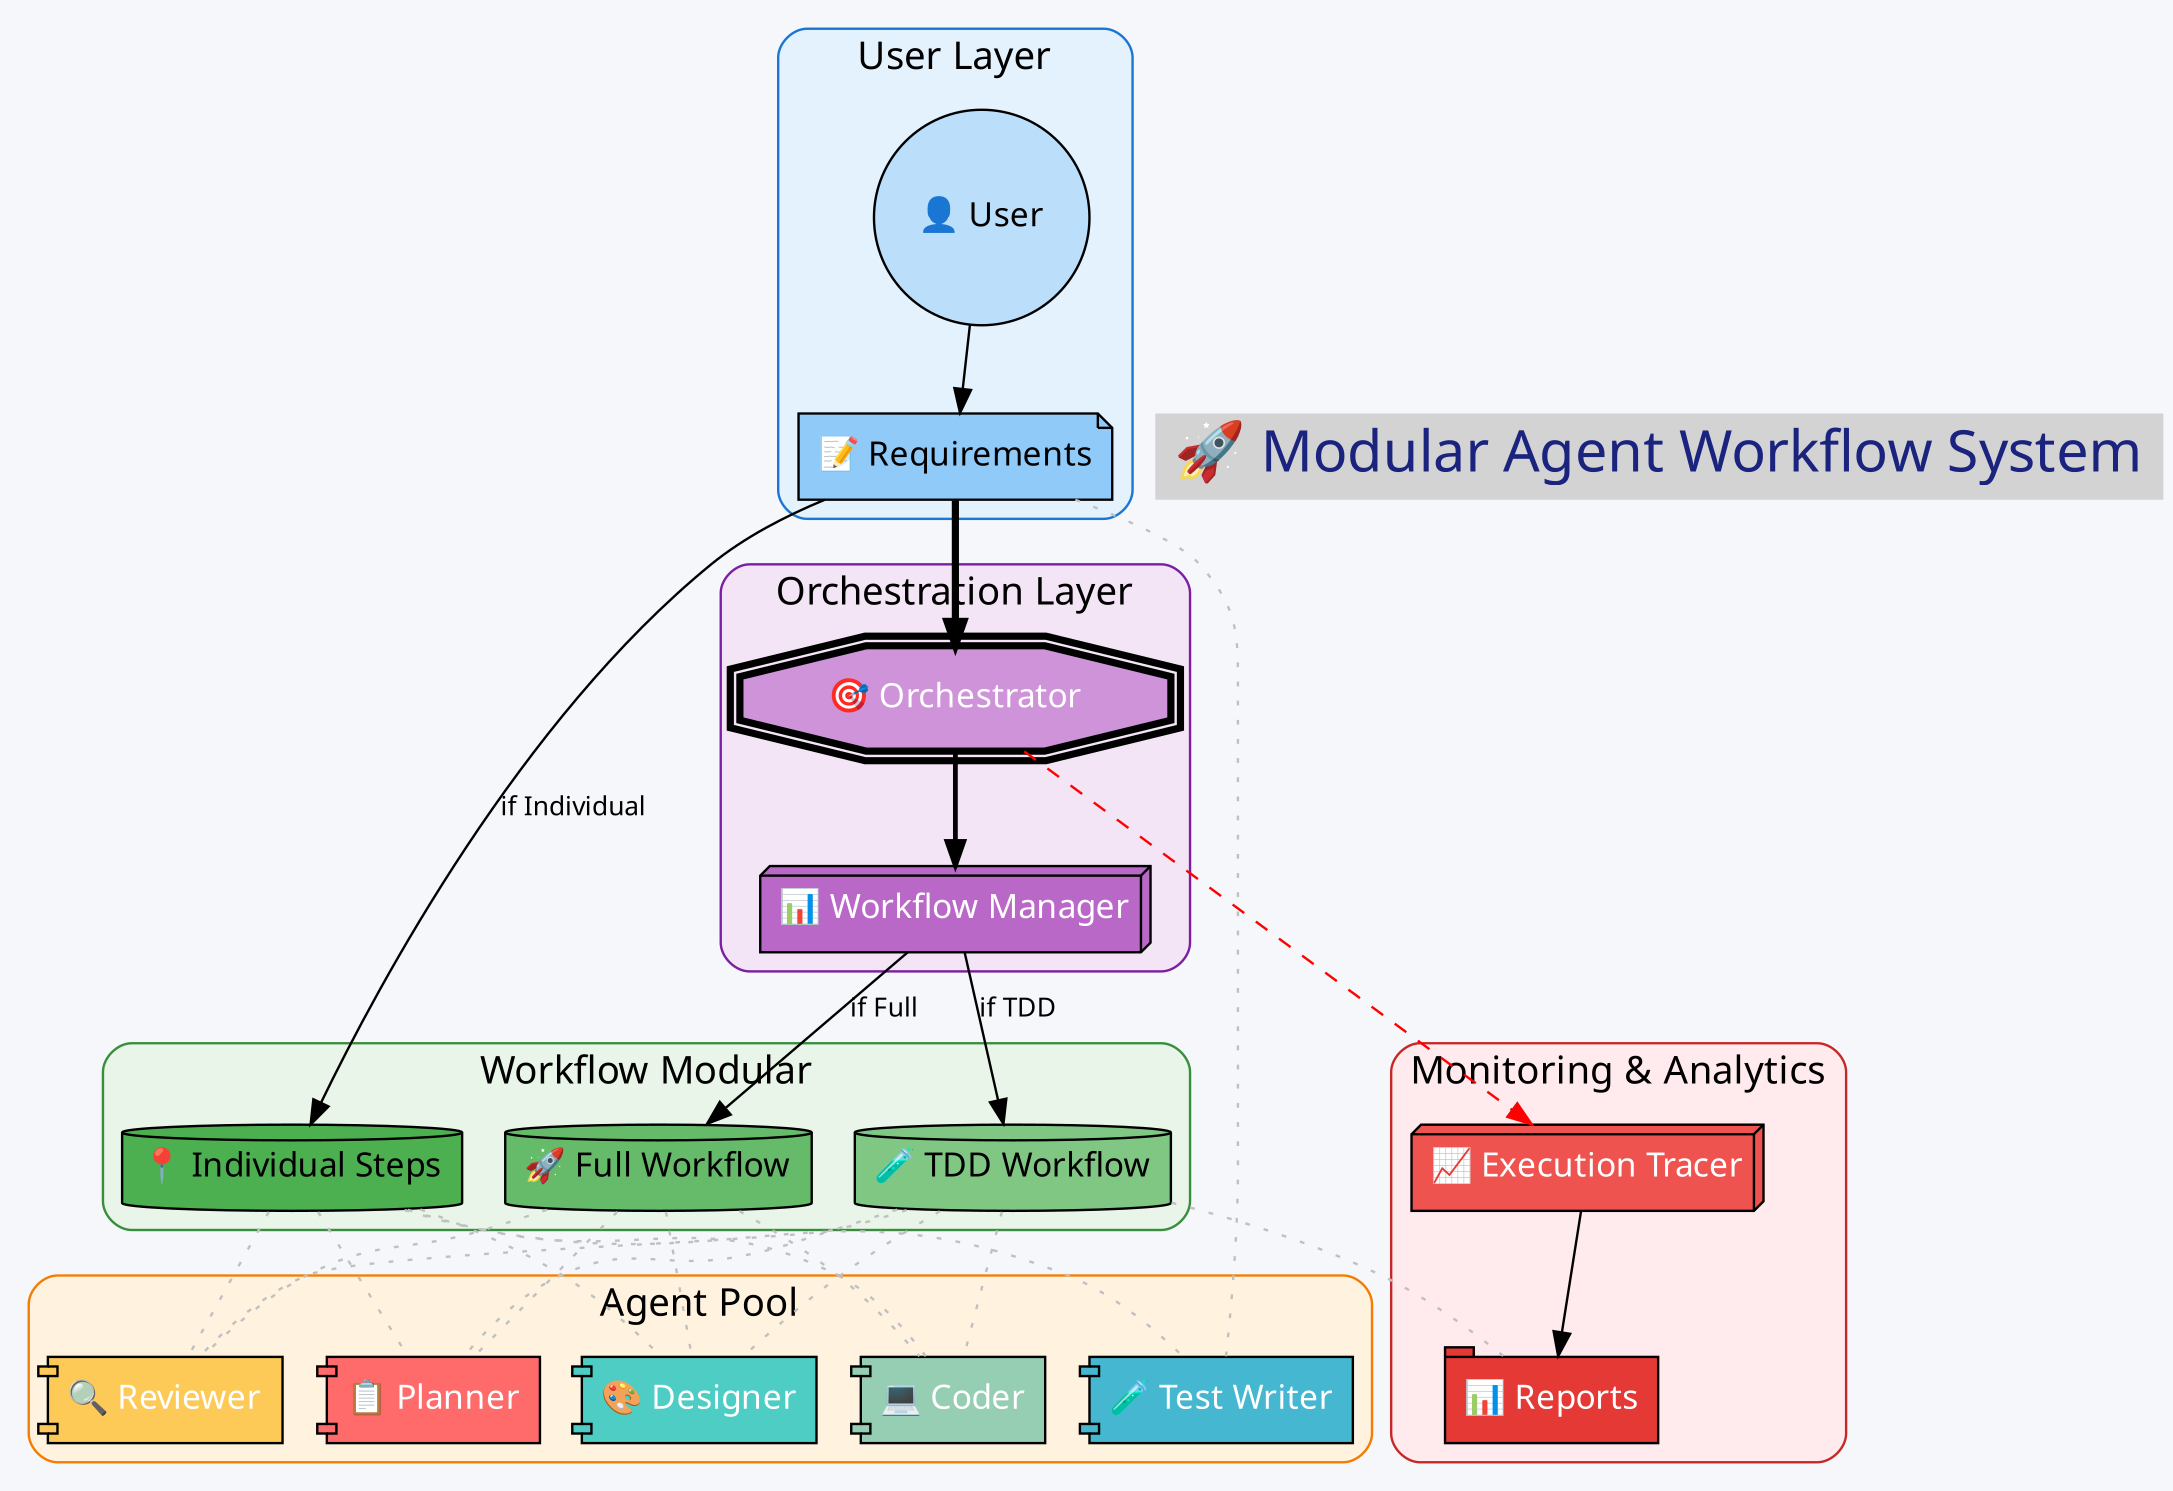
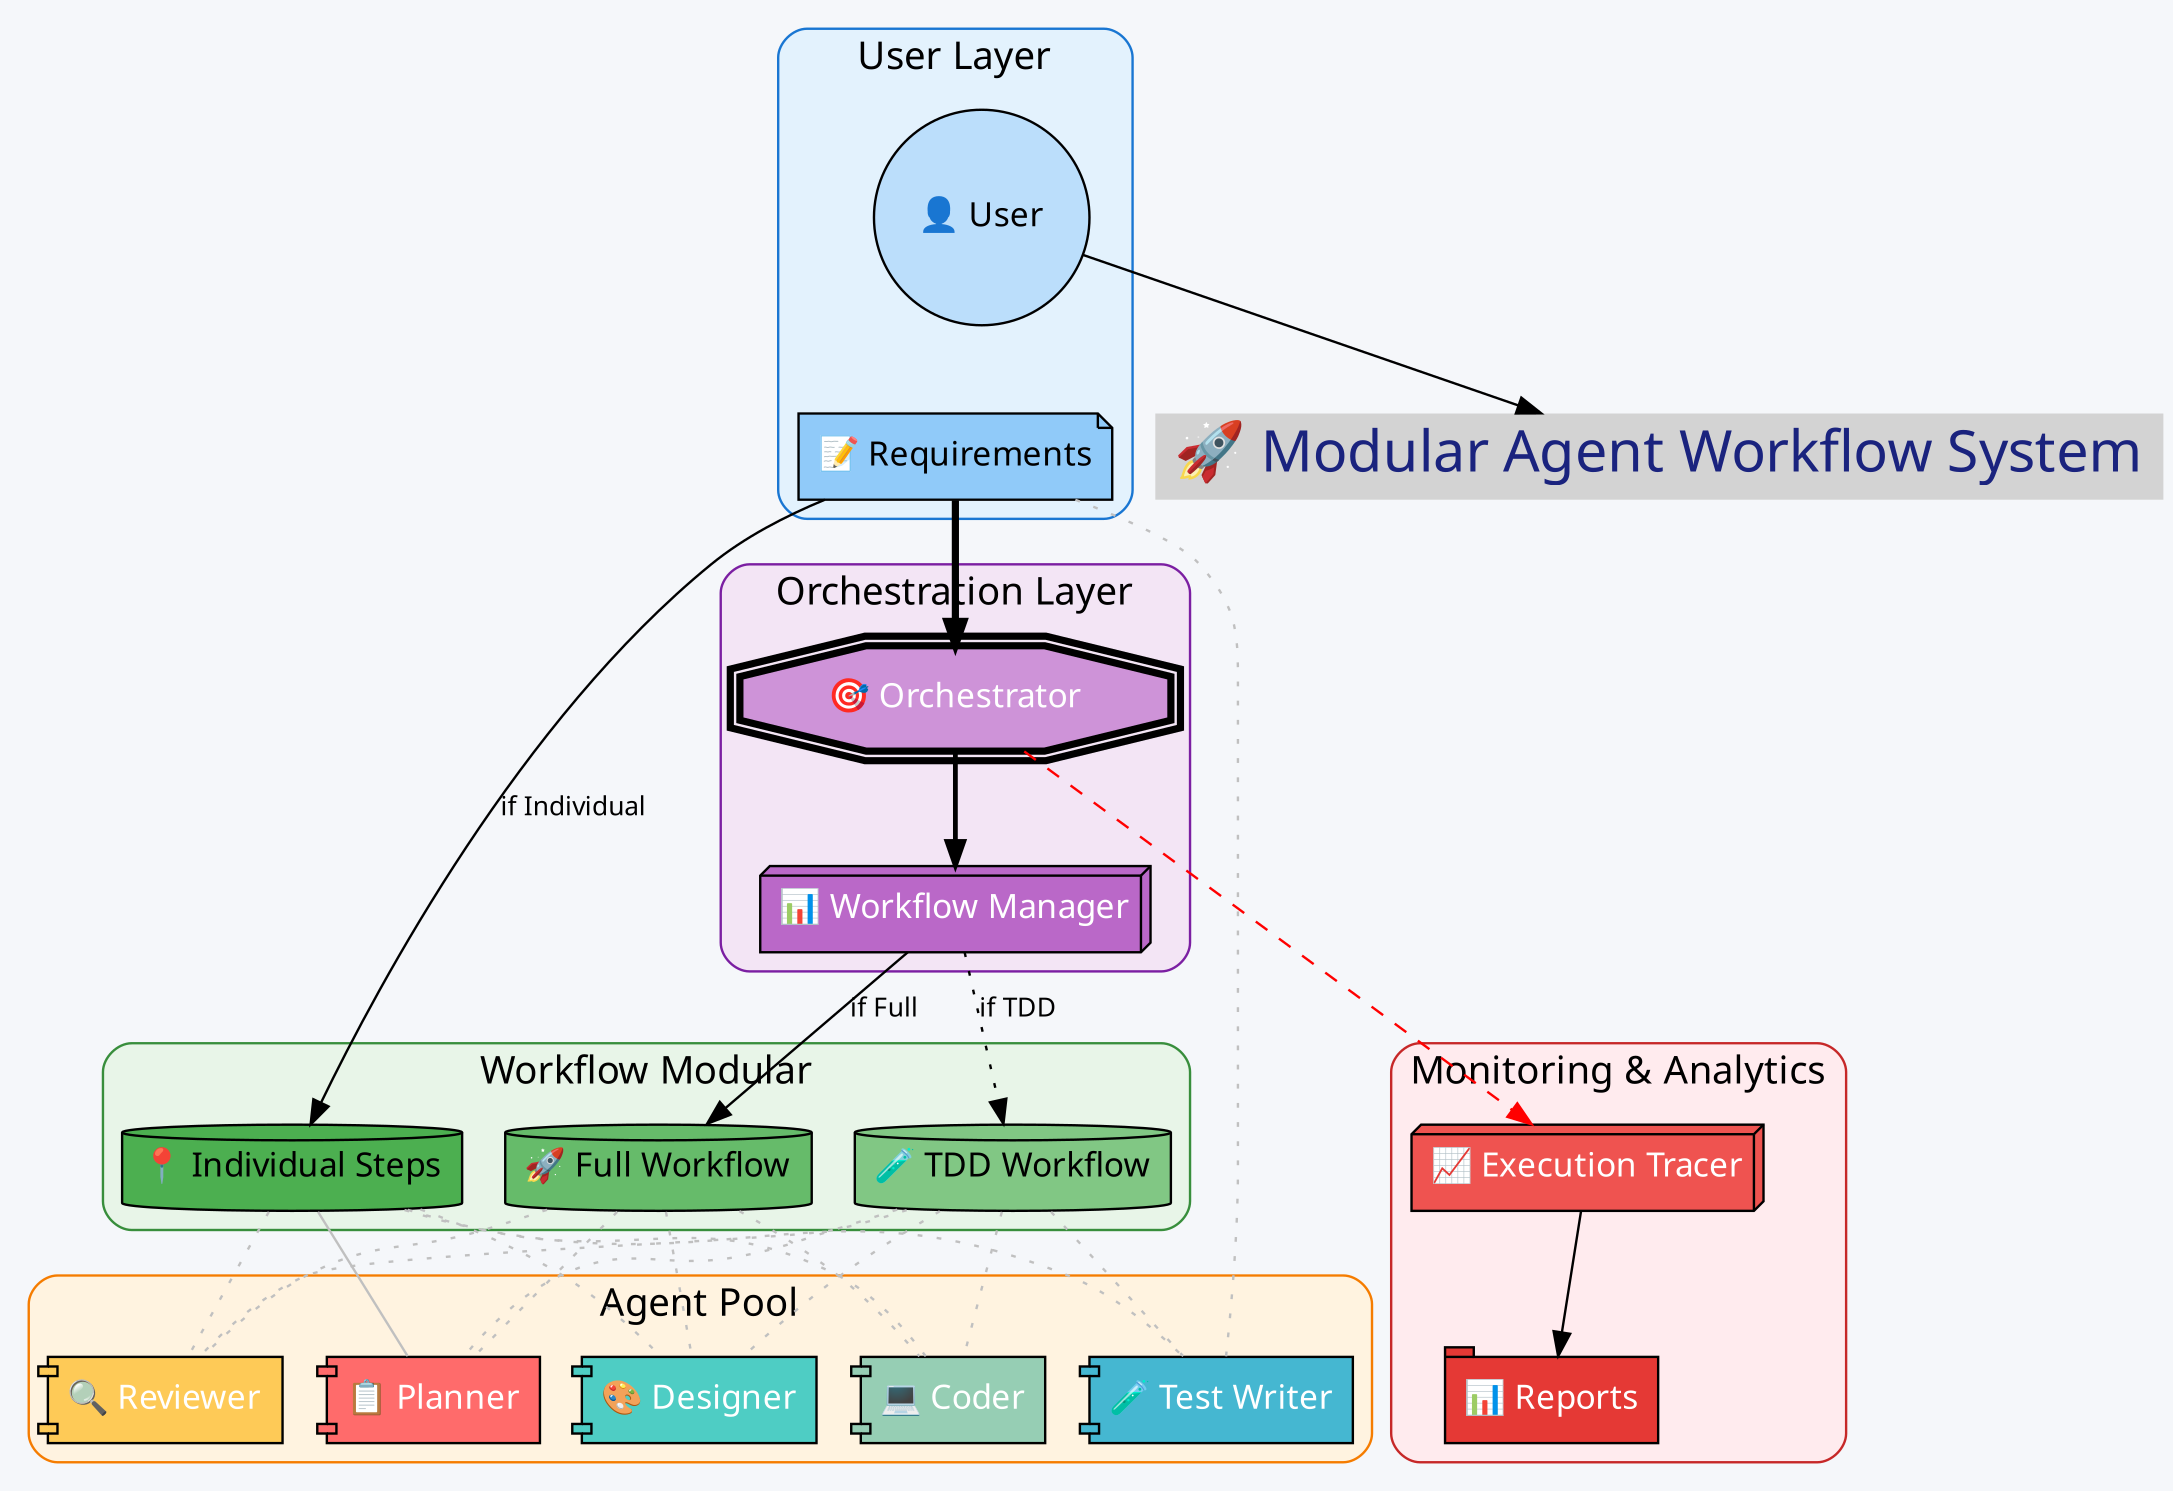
edge "👤 User" -> "📝 Requirements": now "👤 User" -> "🚀 Modular Agent Workflow System"
edge "📊 Workflow Manager" -> "🧪 TDD Workflow": style solid -> dotted
edge "🧪 TDD Workflow" -- "📊 Reports": now "🧪 TDD Workflow" -- "🧪 Test Writer"
edge "📍 Individual Steps" -- "📋 Planner": style dotted -> solid
